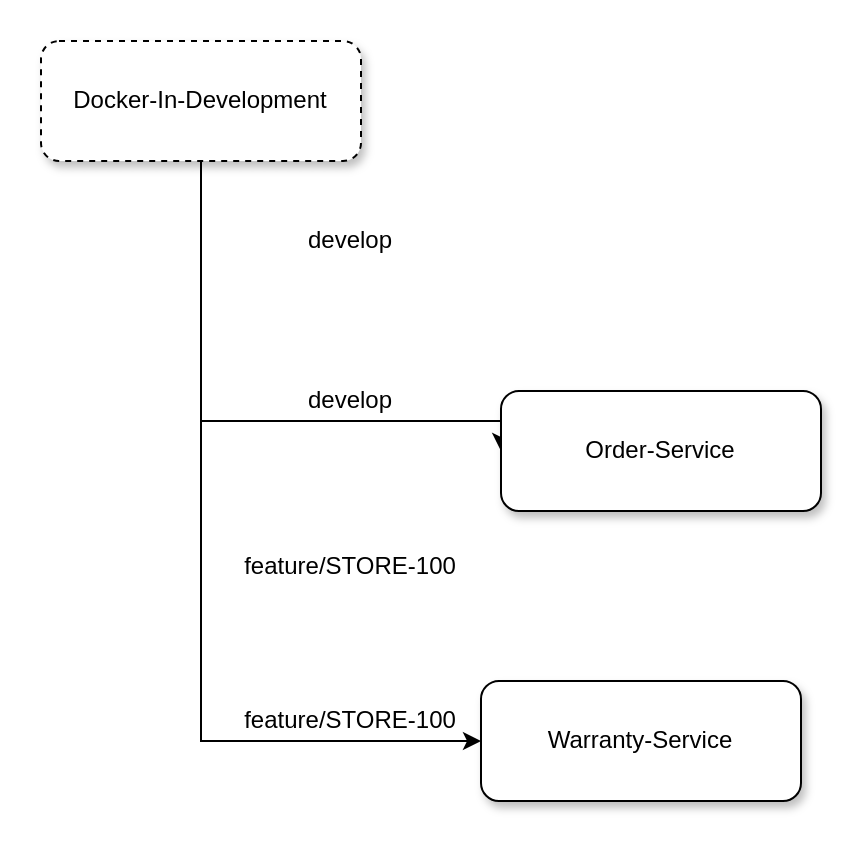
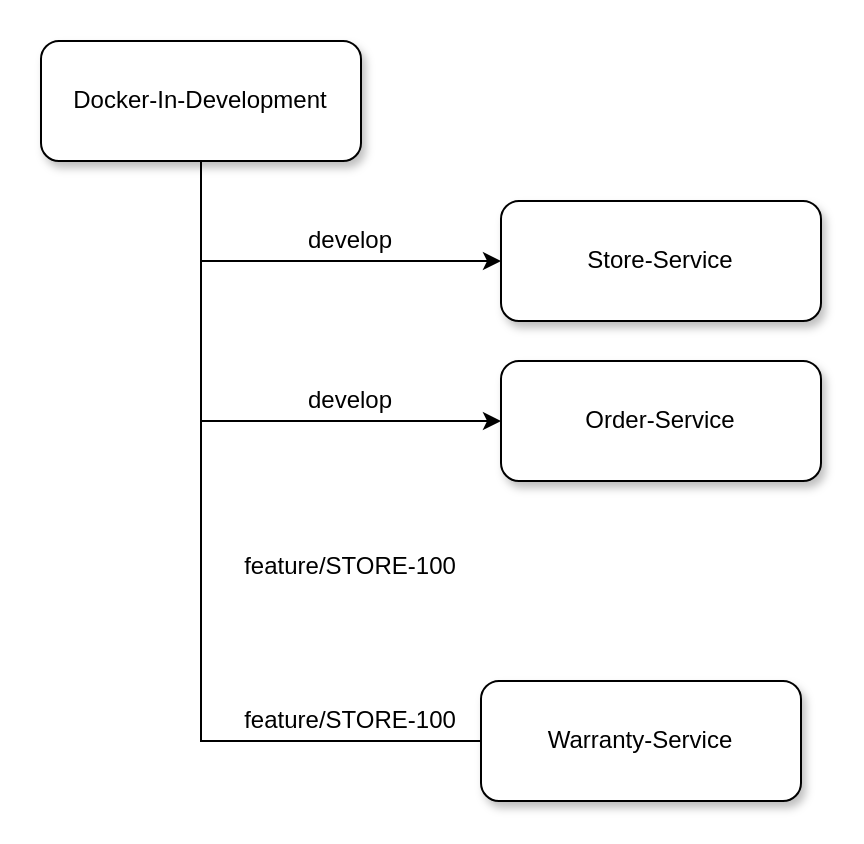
node "Docker-In-Development": style dashed -> solid
edge "Docker-In-Development" -> "Store-Service": added
node "Store-Service": added
node "Order-Service": moved (661, 451) -> (661, 421)
edge "Docker-In-Development" -> "Warranty-Service": arrowhead classic -> none
